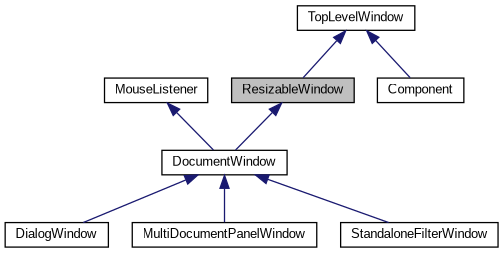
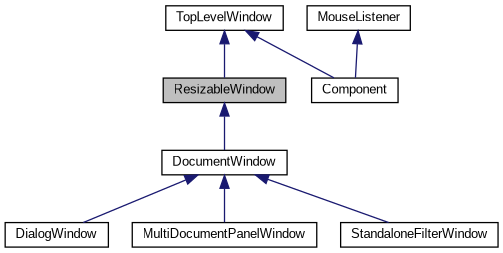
edge "DocumentWindow" -> "MouseListener": now "Component" -> "MouseListener"
